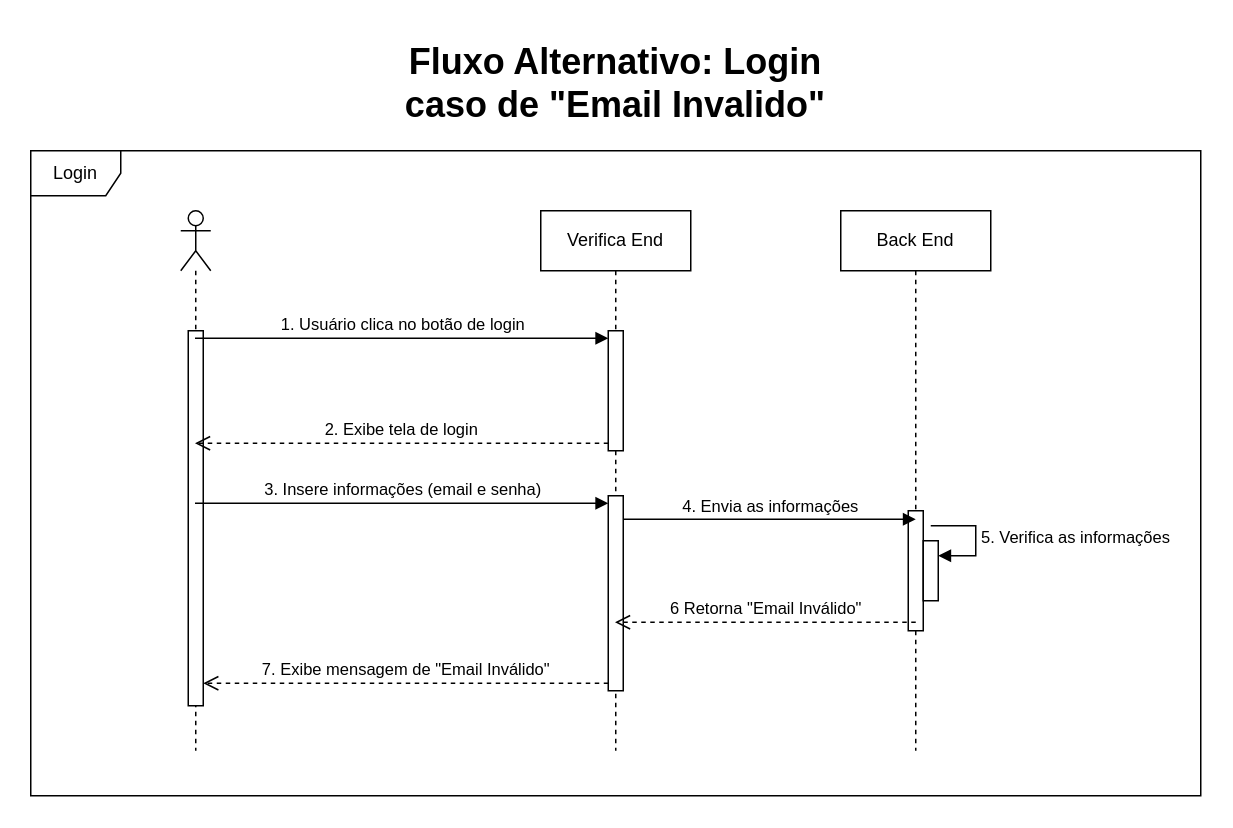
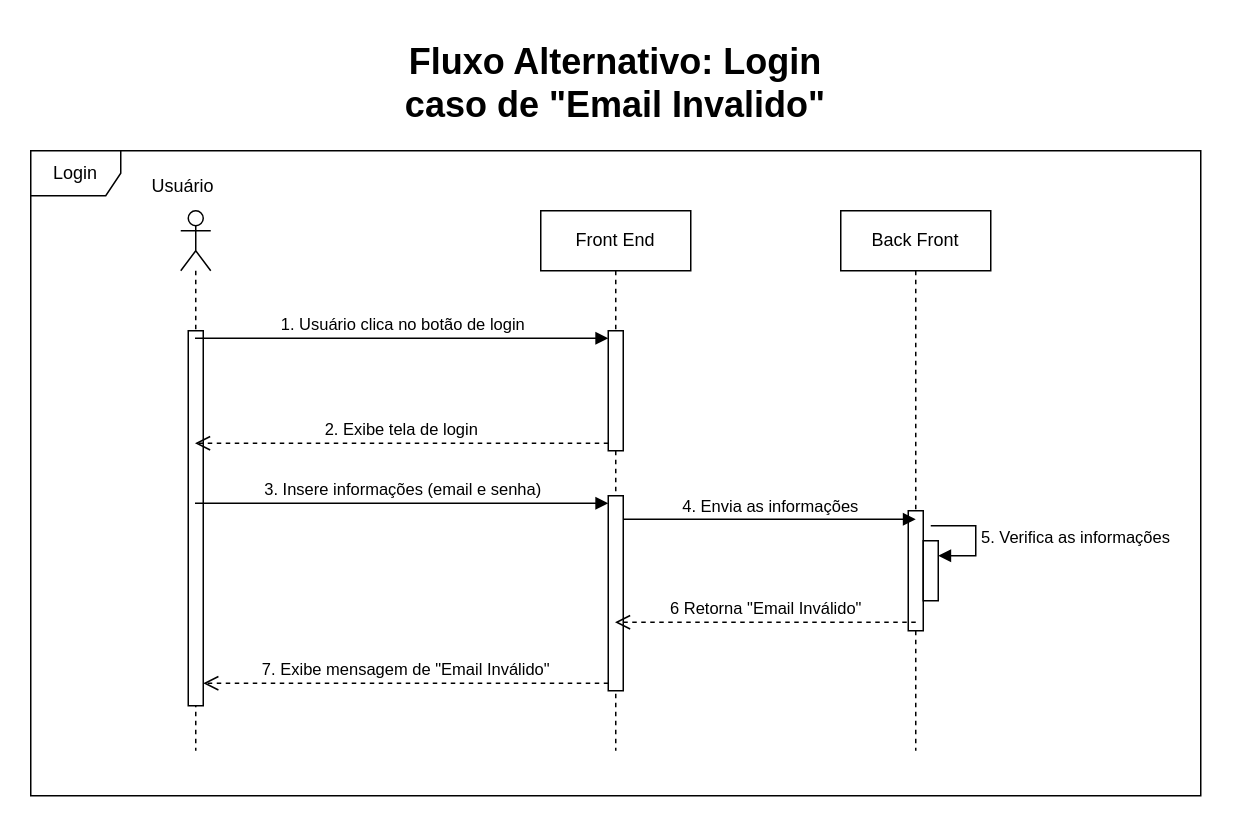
node "Usuário": added
node "Verifica End": label "Verifica End" -> "Front End"
node "Back End": label "Back End" -> "Back Front"
